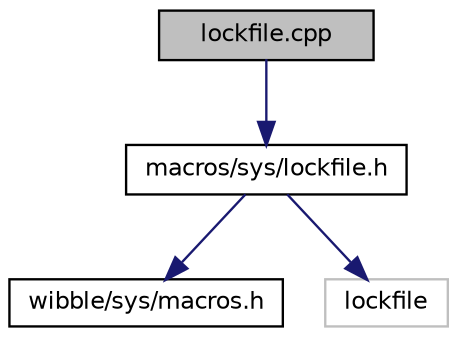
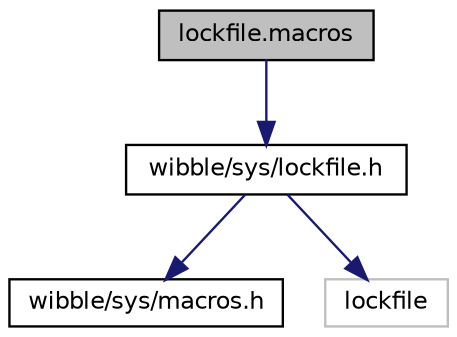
node "lockfile.cpp": label "lockfile.cpp" -> "lockfile.macros"
node "macros/sys/lockfile.h": label "macros/sys/lockfile.h" -> "wibble/sys/lockfile.h"
